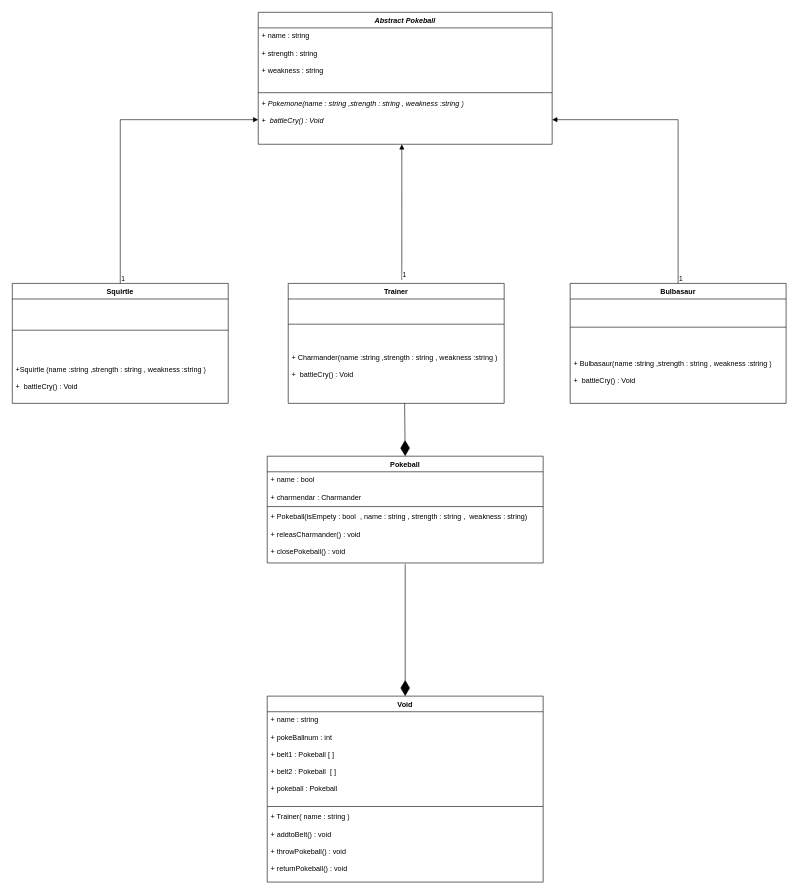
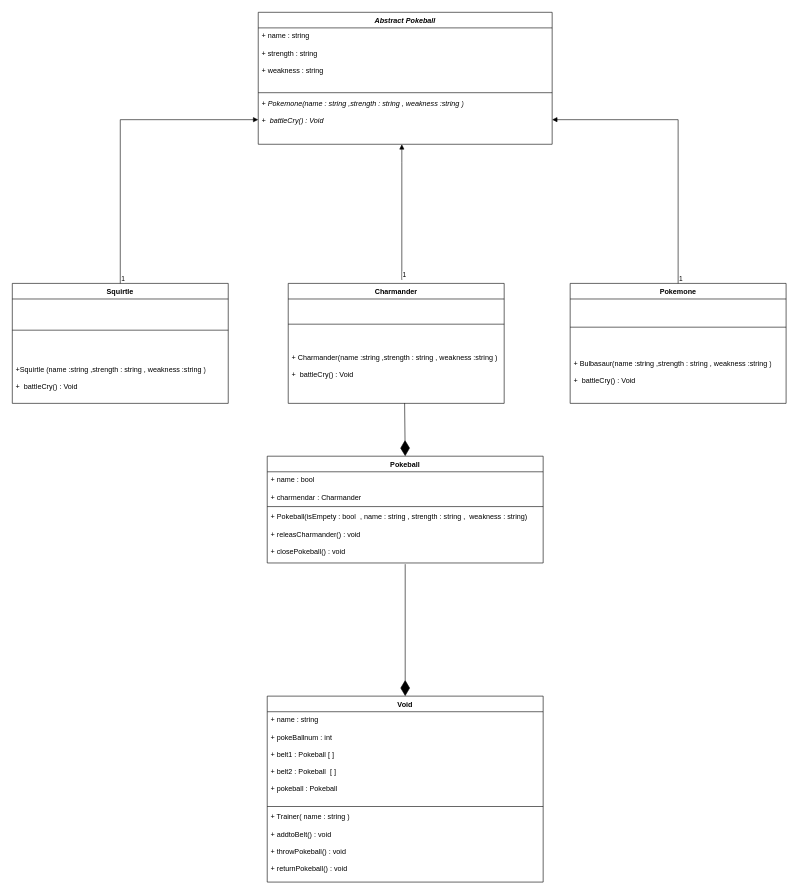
node "Trainer": label "Trainer" -> "Charmander"
node "Bulbasaur": label "Bulbasaur" -> "Pokemone"
